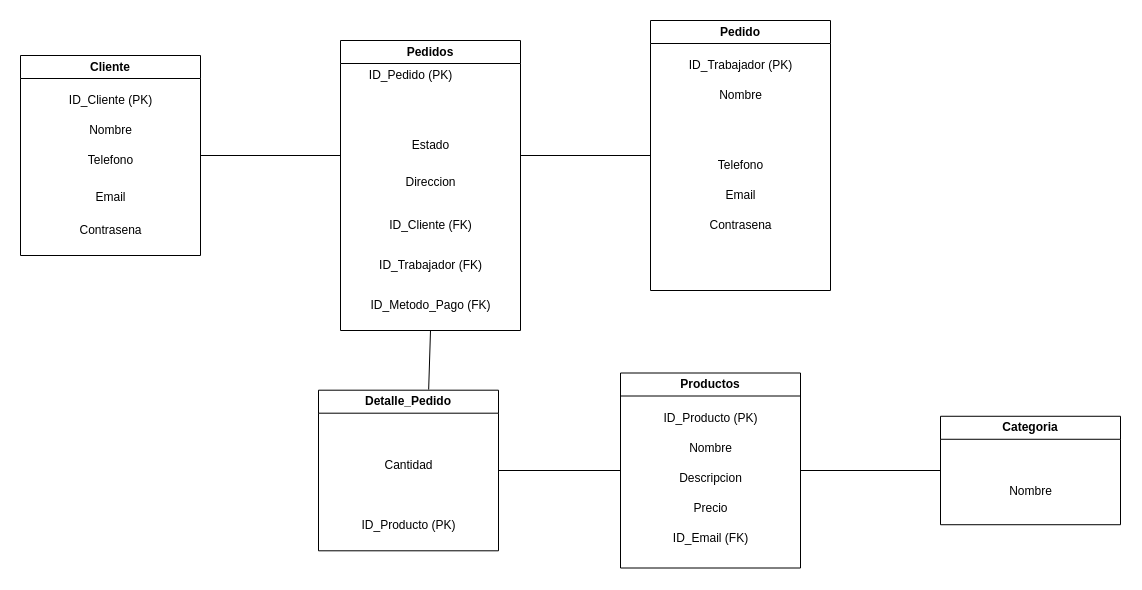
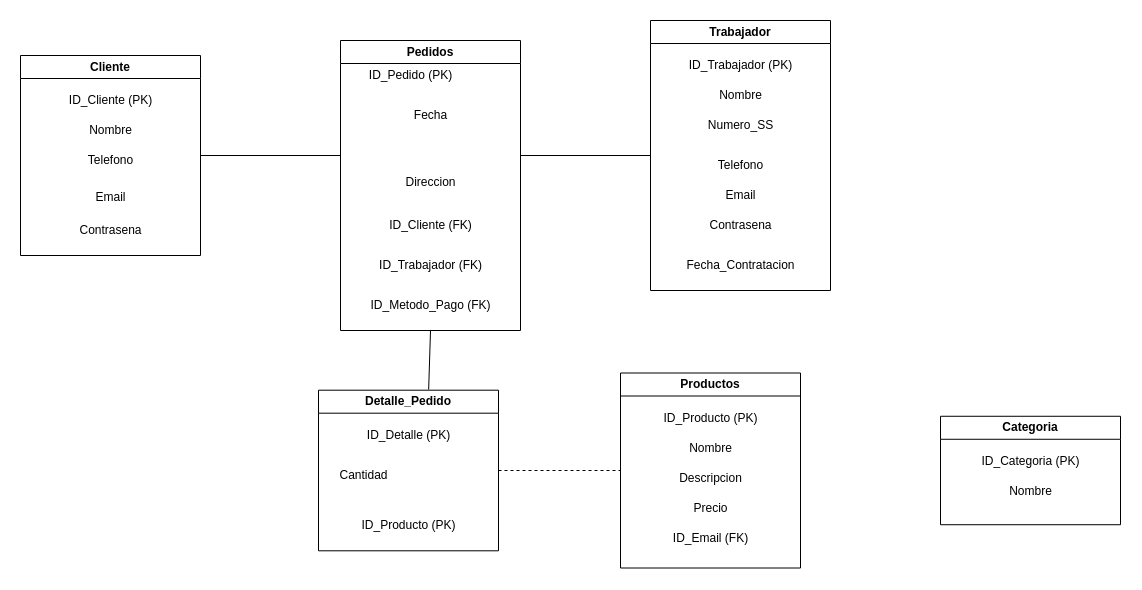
node "Pedido": label "Pedido" -> "Trabajador"
node "Fecha": added
node "Numero_SS": added
node "Estado": removed
node "Fecha_Contratacion": added
node "ID_Detalle (PK)": added
node "ID_Categoria (PK)": added
node "Cantidad": moved (409, 465) -> (364, 475)
edge "Detalle_Pedido" -- "Productos": style solid -> dashed
edge "Productos" -- "Categoria": removed
